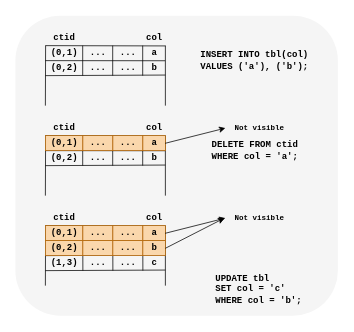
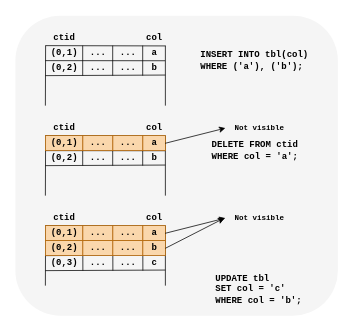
node "INSERT INTO tbl(col) VALUES ('a'), ('b');": label "INSERT INTO tbl(col) VALUES ('a'), ('b');" -> "INSERT INTO tbl(col) WHERE ('a'), ('b');"
node "(1,3)": label "(1,3)" -> "(0,3)"
